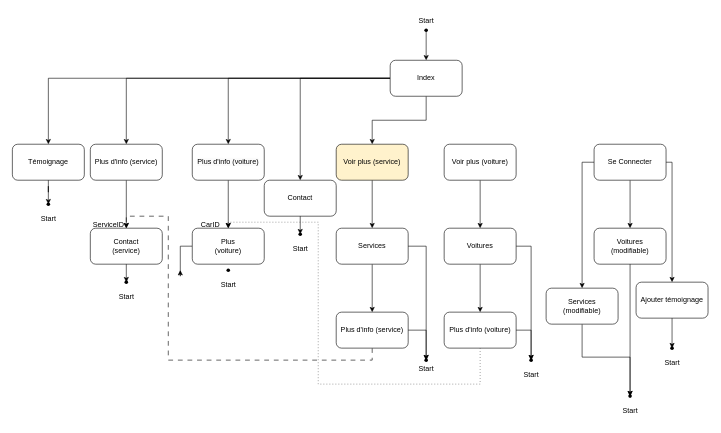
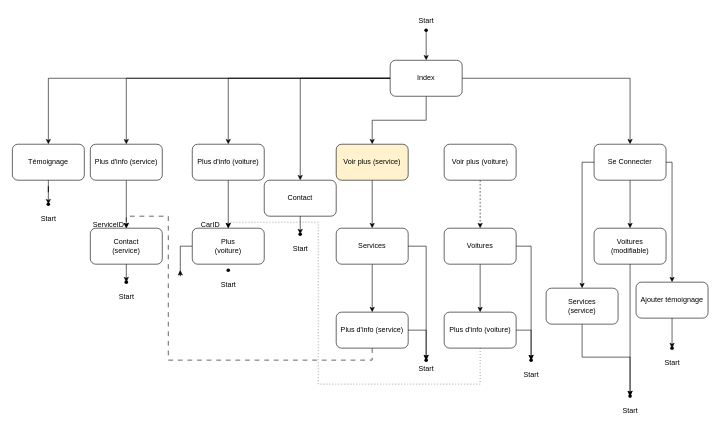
edge "Index" -> "Se Connecter": added
edge "Voir plus (voiture)" -> "Voitures": style solid -> dashed
node "Services (modifiable)": label "Services (modifiable)" -> "Services (service)"
